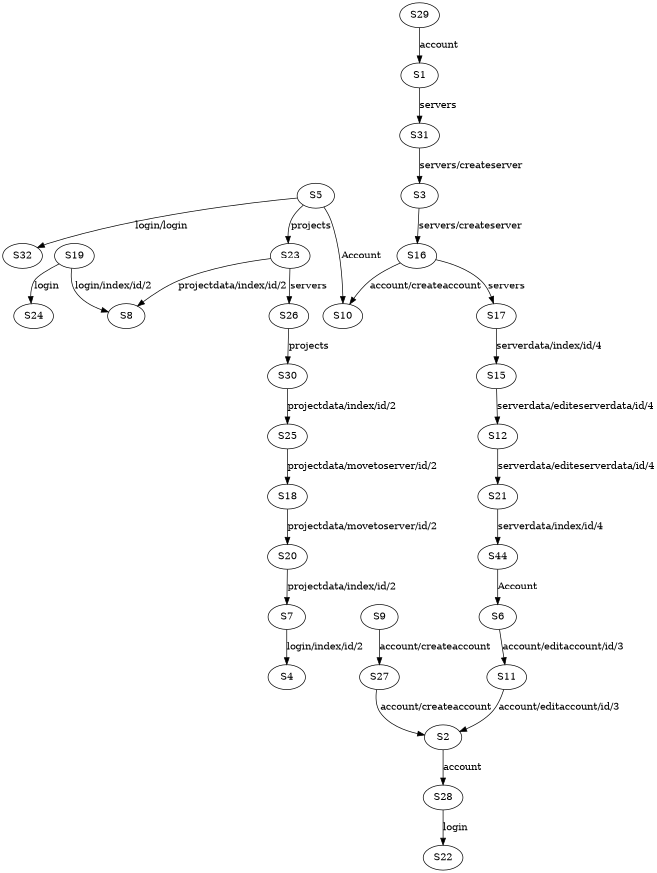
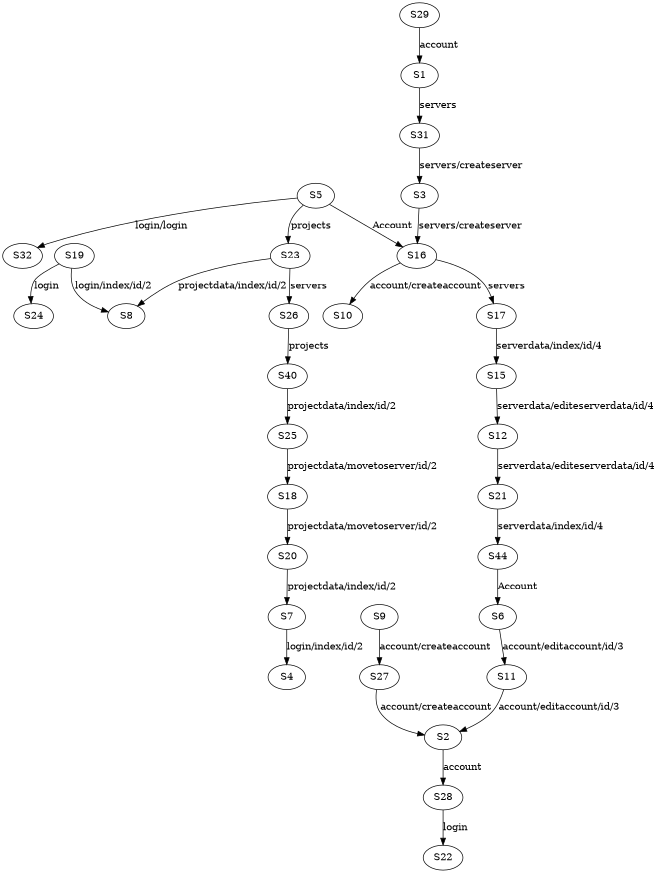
edge "S5" -> "S10": now "S5" -> "S16"
node "S30": label "S30" -> "S40"
